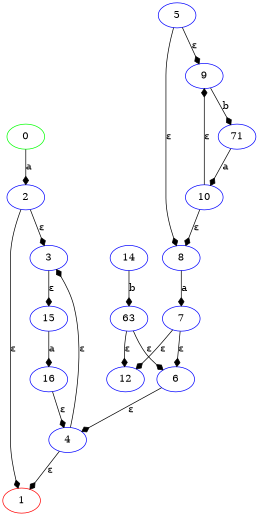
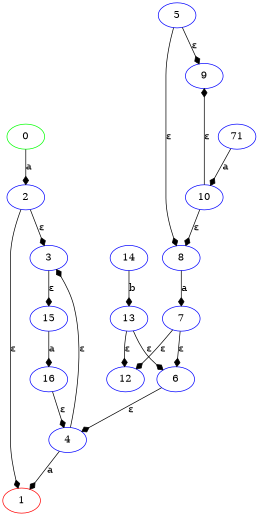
edge "9" -> "71": removed, label "b"
node "63": label "63" -> "13"
edge "4" -> "1": label "ε" -> "a"
